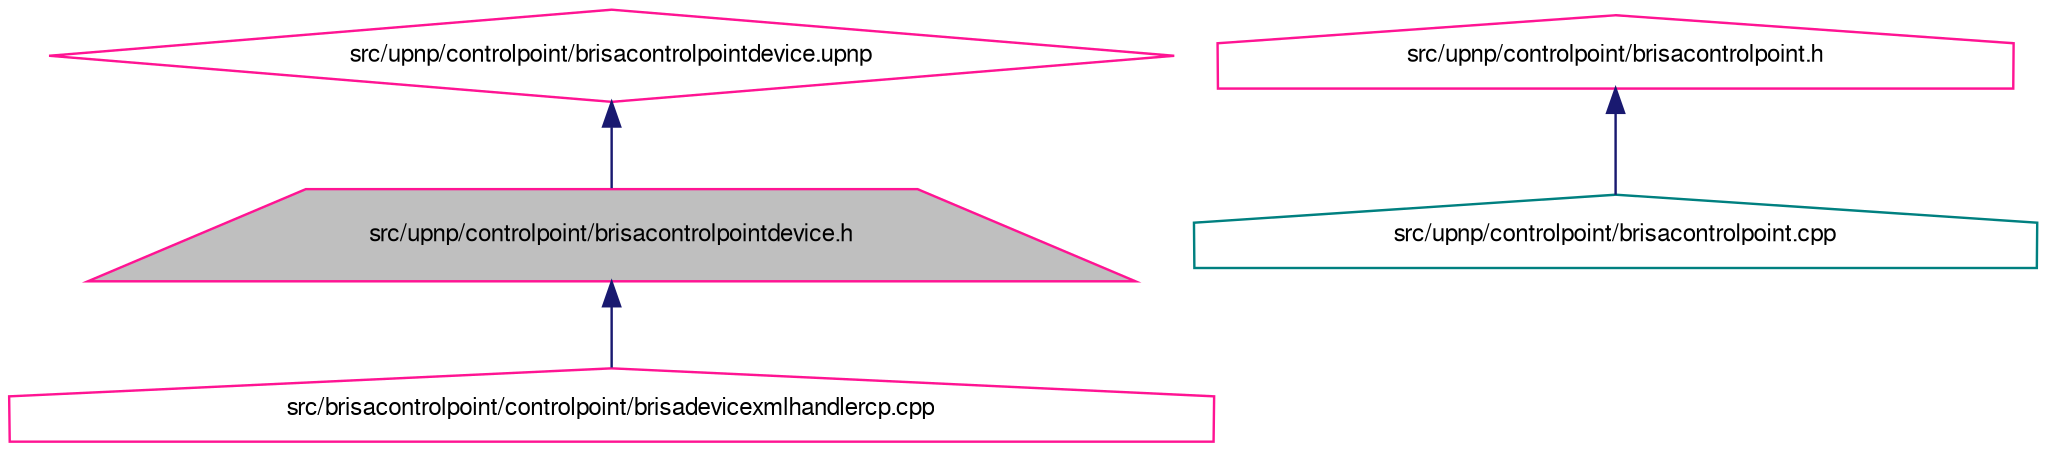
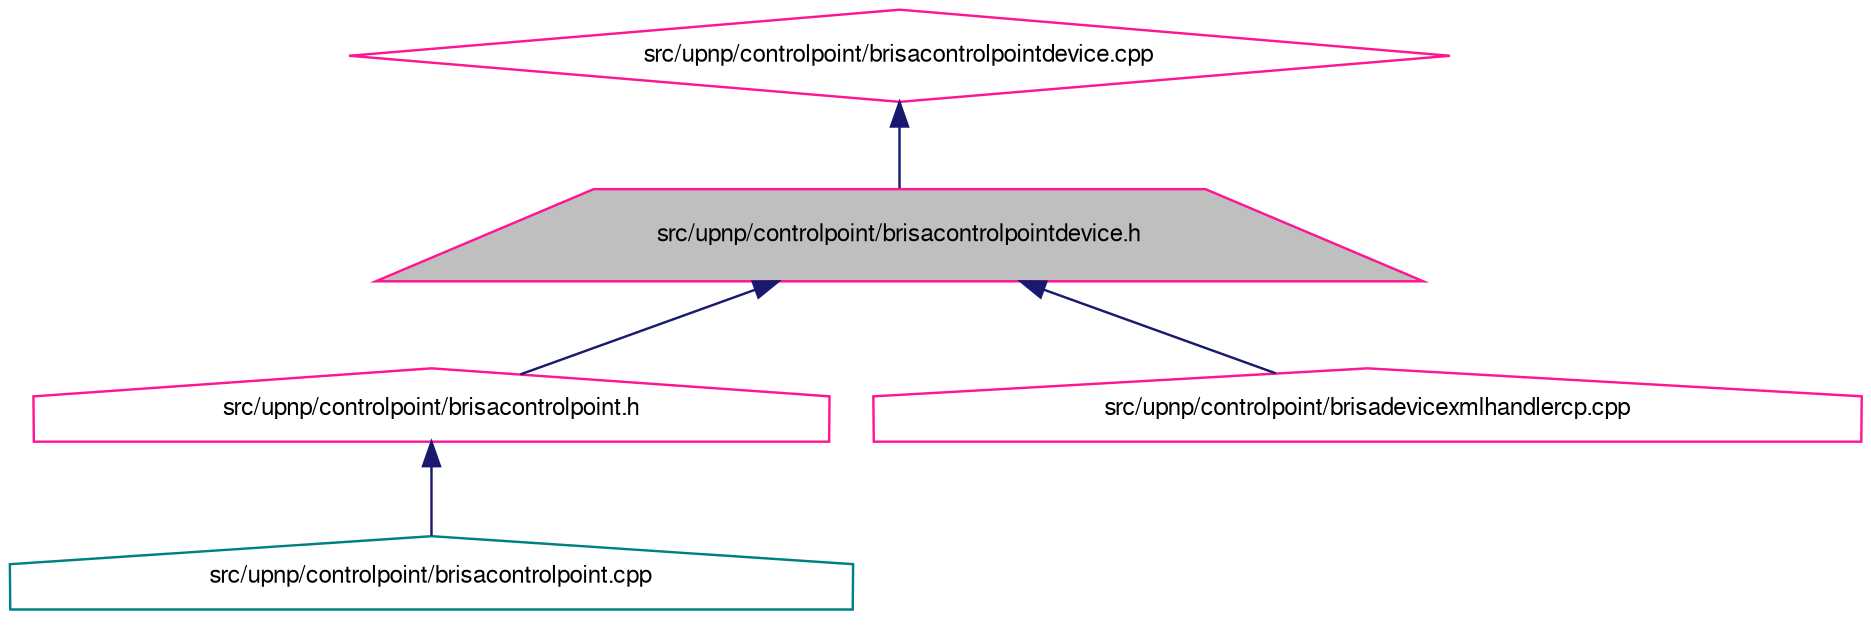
node "src/upnp/controlpoint/brisacontrolpointdevice.upnp": label "src/upnp/controlpoint/brisacontrolpointdevice.upnp" -> "src/upnp/controlpoint/brisacontrolpointdevice.cpp"
edge "src/upnp/controlpoint/brisacontrolpoint.h" -> "src/upnp/controlpoint/brisacontrolpointdevice.h": added
node "src/brisacontrolpoint/controlpoint/brisadevicexmlhandlercp.cpp": label "src/brisacontrolpoint/controlpoint/brisadevicexmlhandlercp.cpp" -> "src/upnp/controlpoint/brisadevicexmlhandlercp.cpp"
